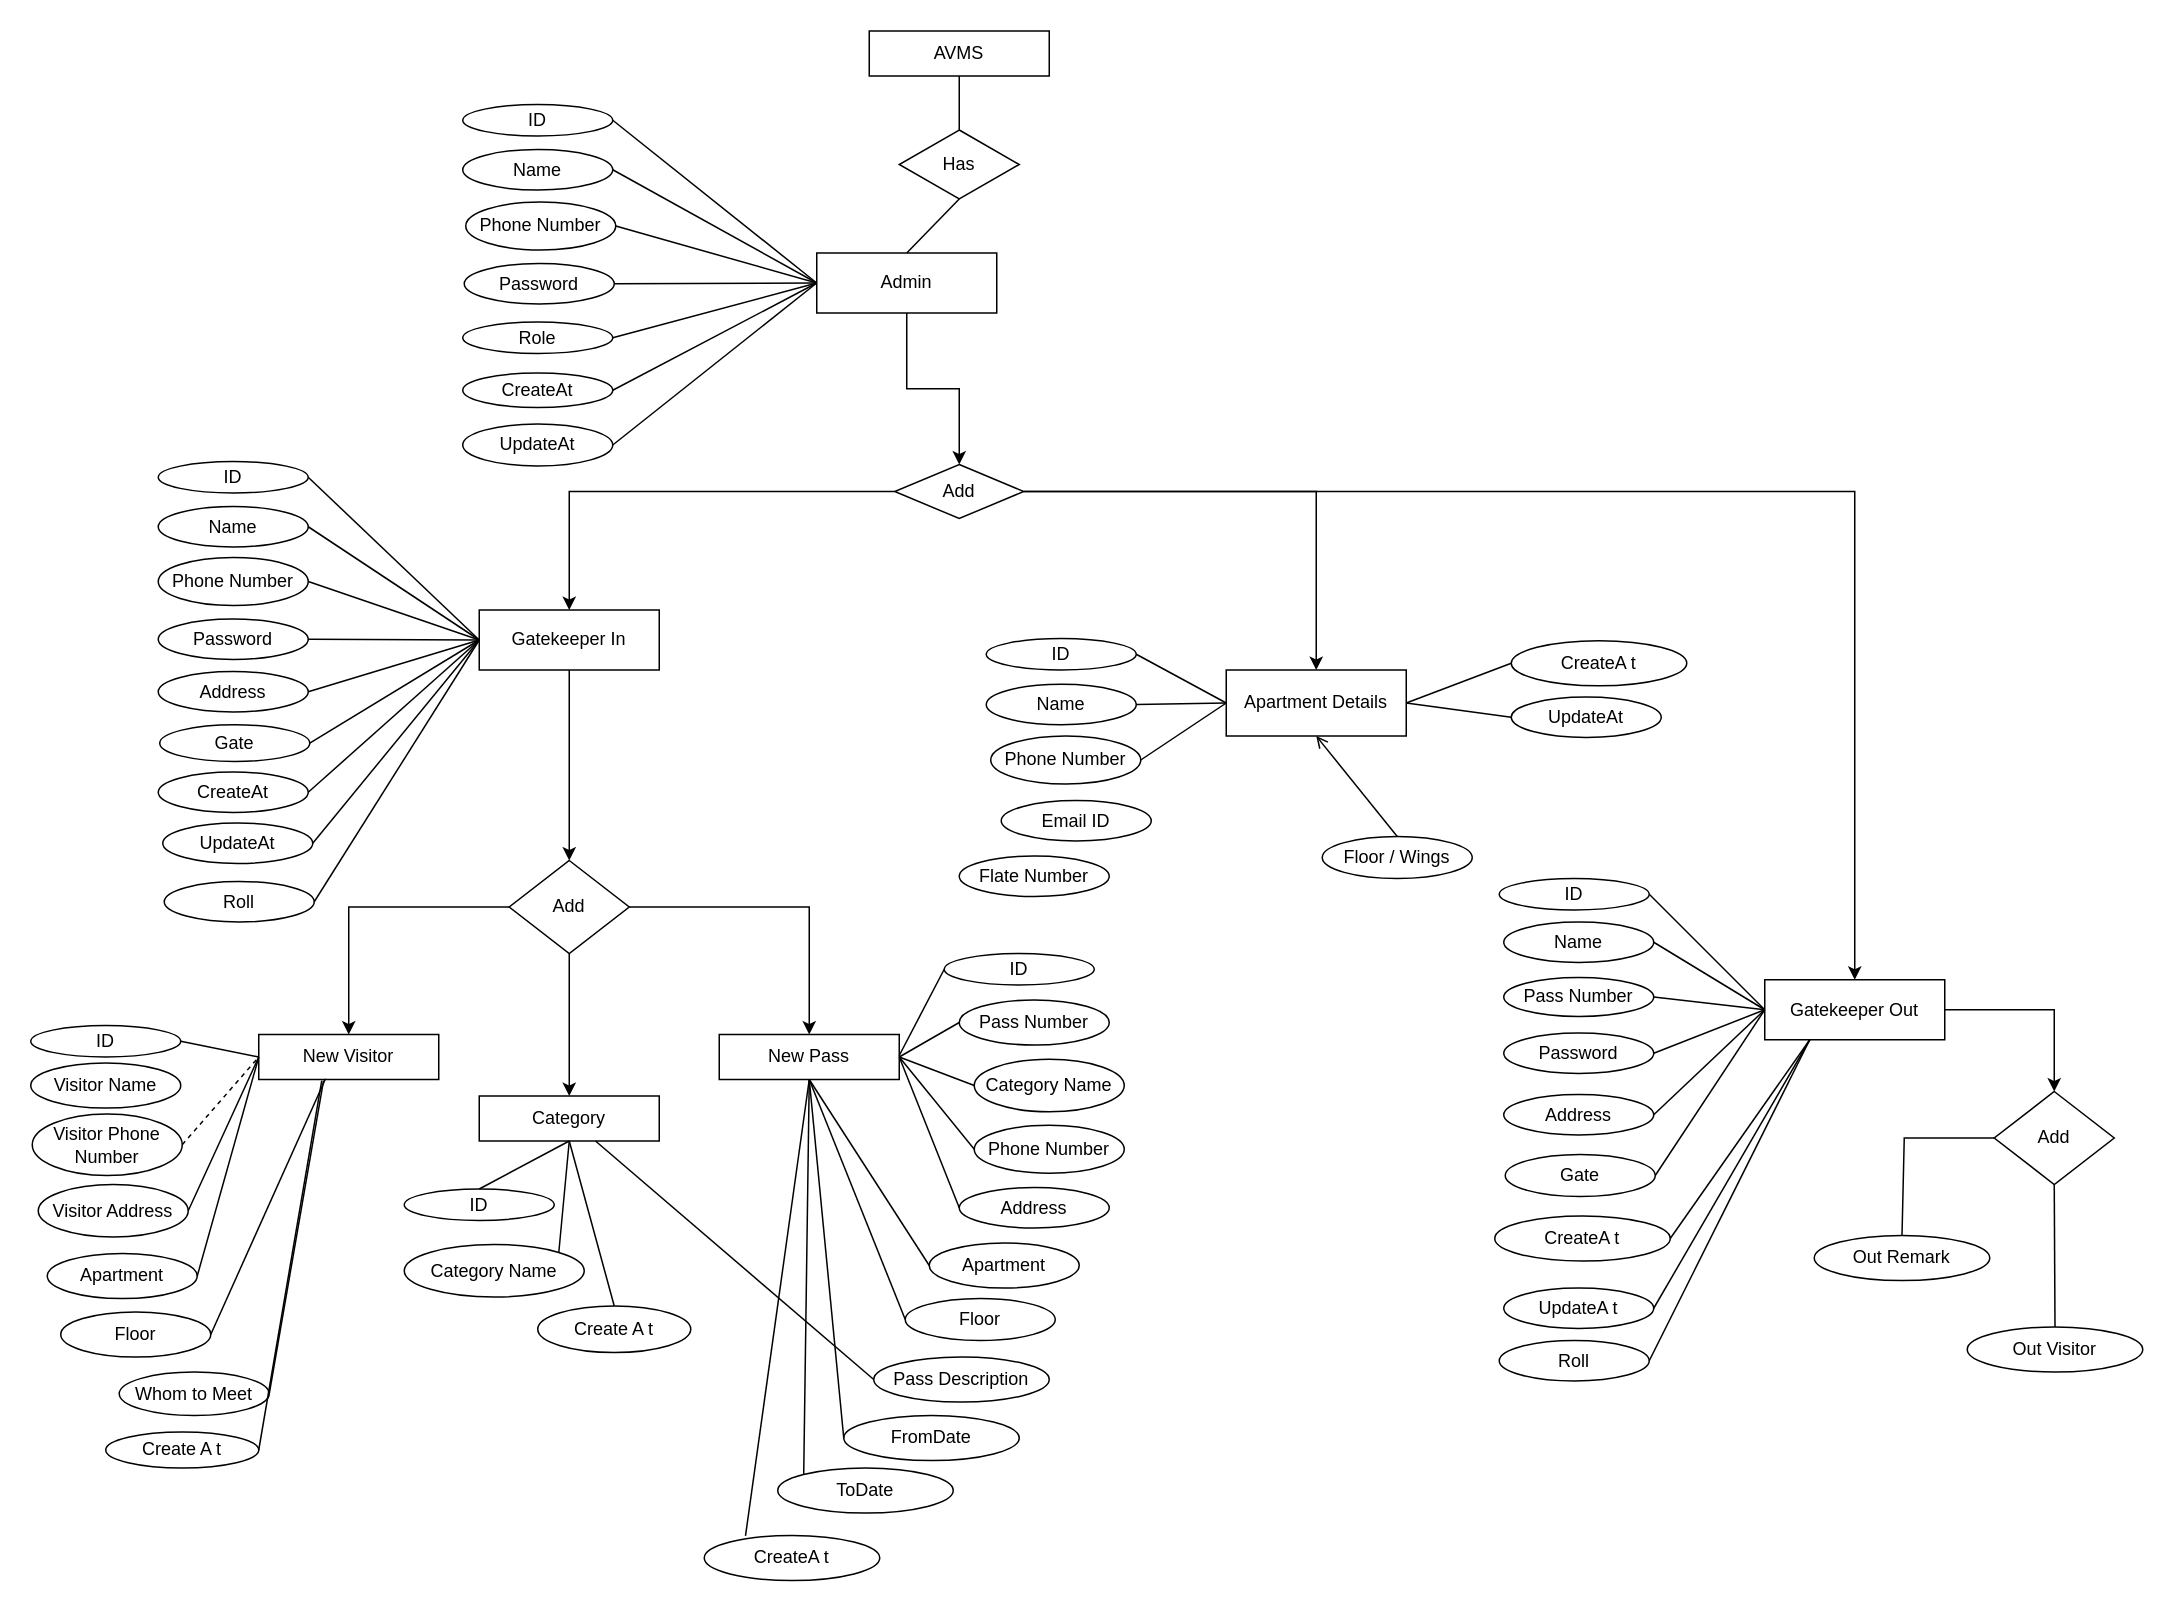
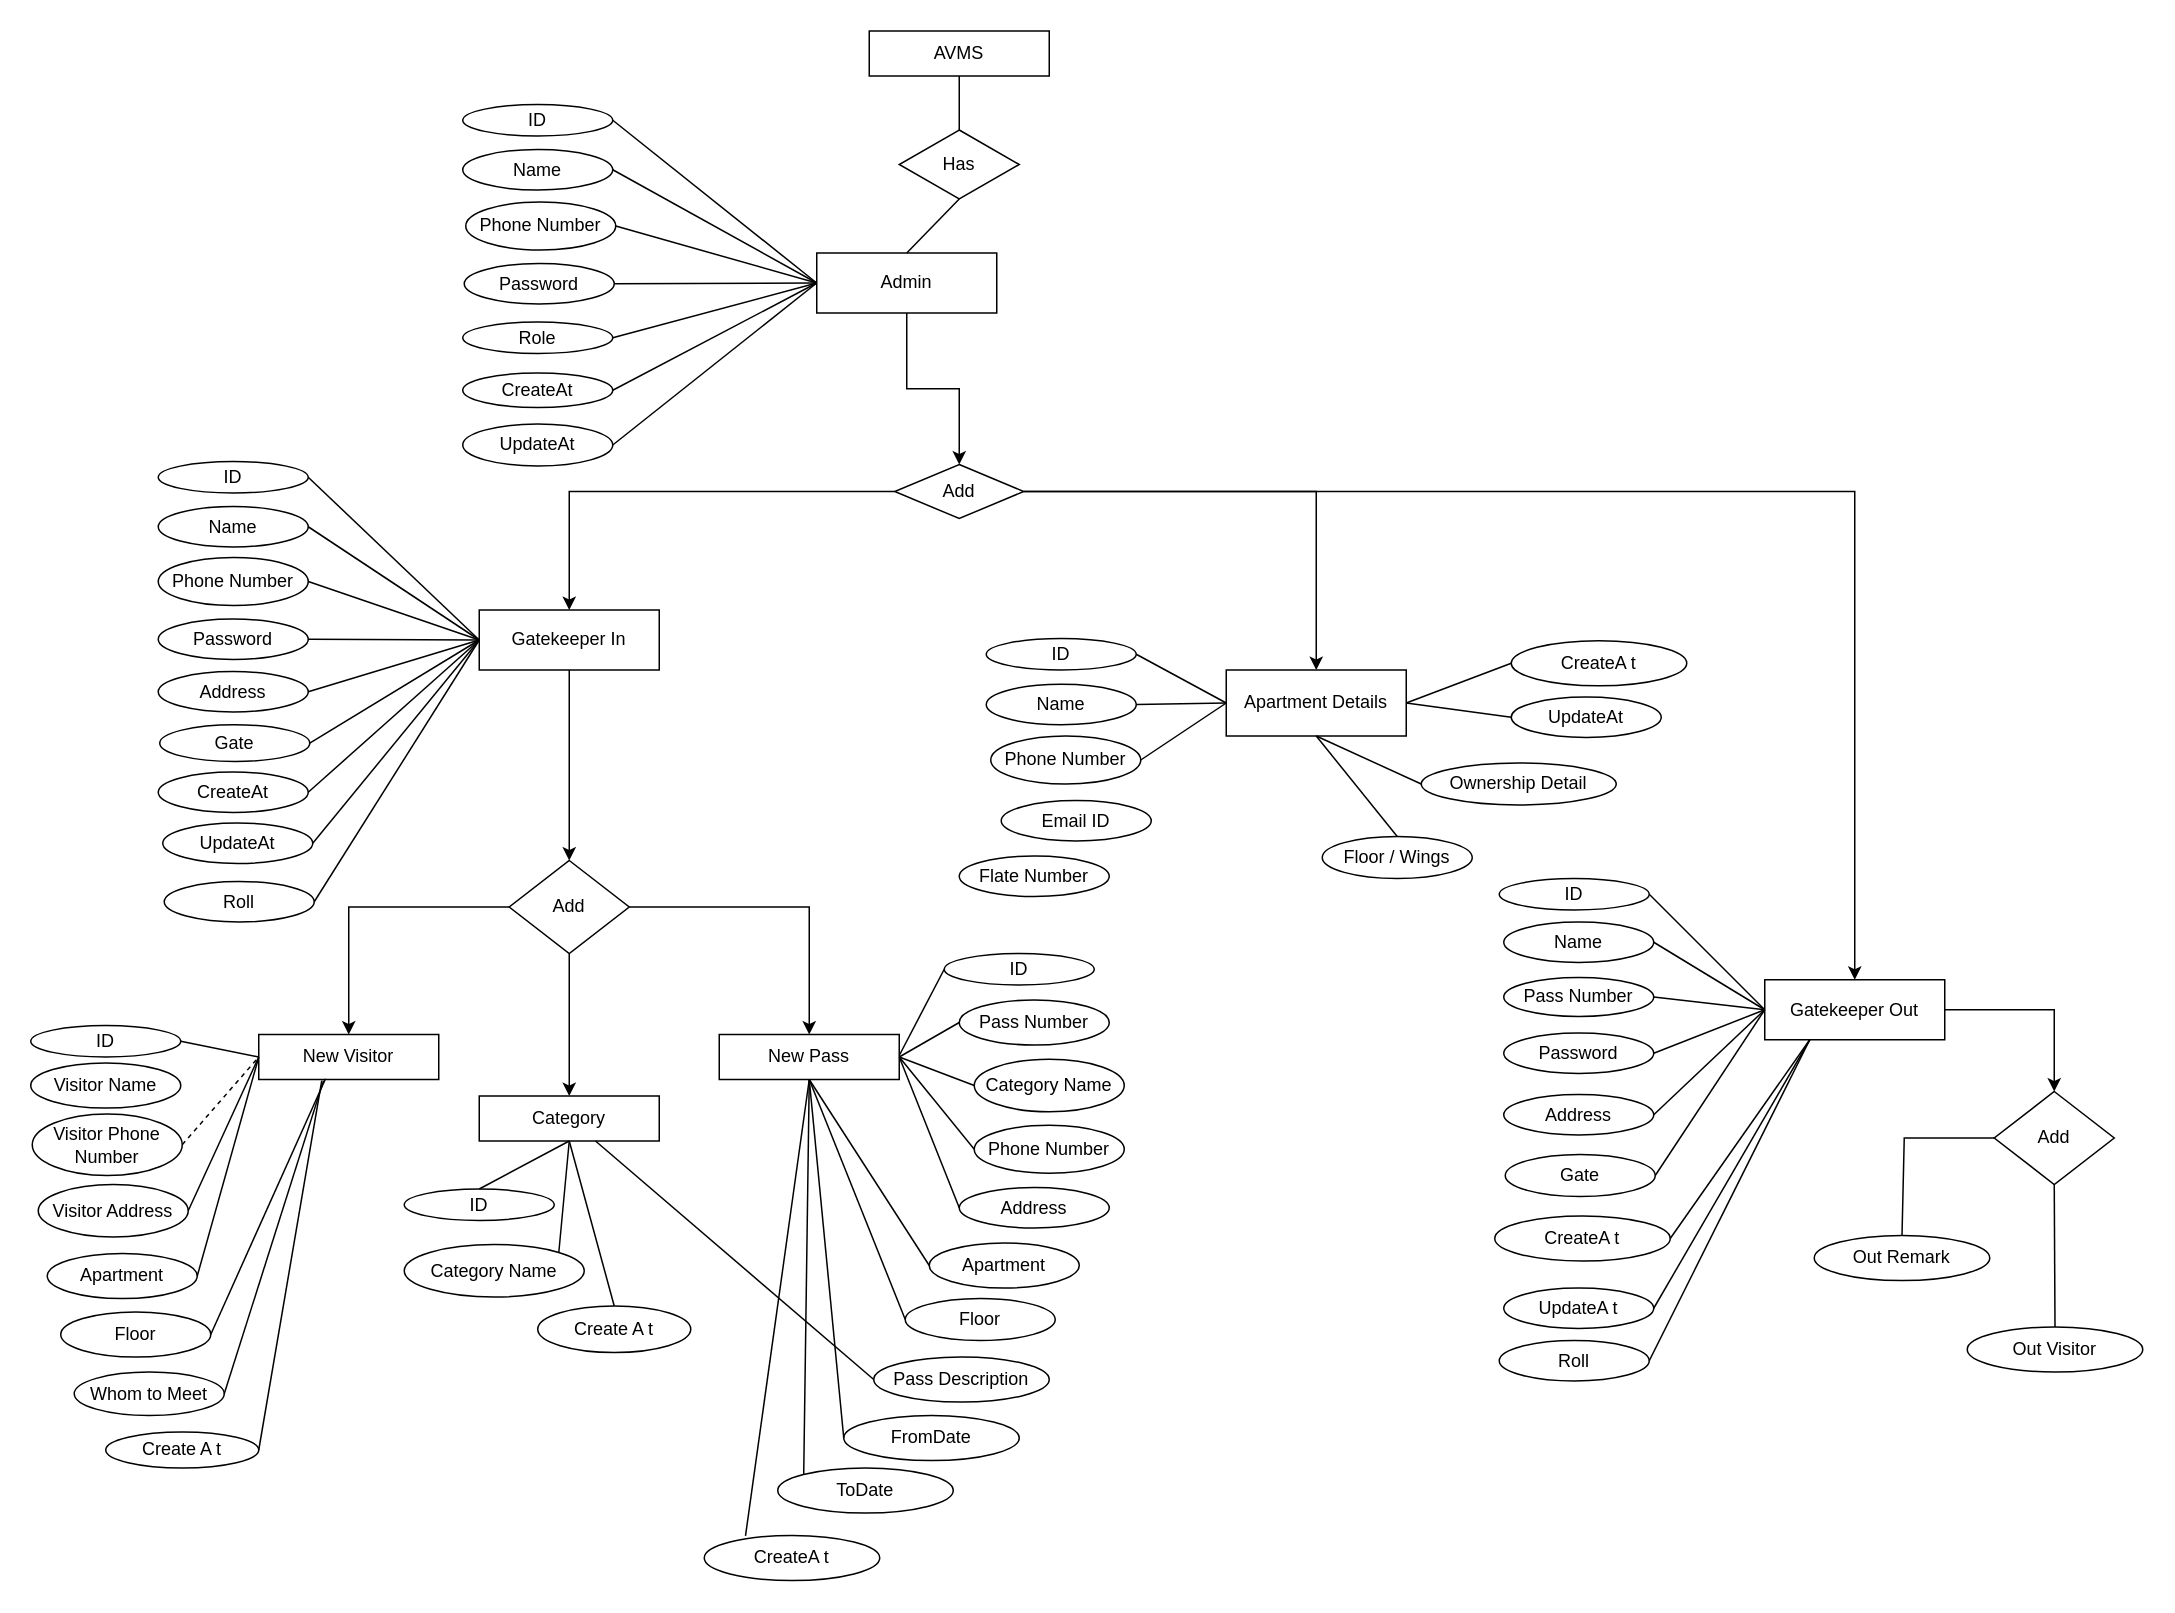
edge "Floor / Wings" -> "Apartment Details": arrowhead open -> none
edge "Apartment Details" -- "Ownership Detail": added
node "Ownership Detail": added
node "Whom to Meet": moved (194, 1394) -> (149, 1394)
